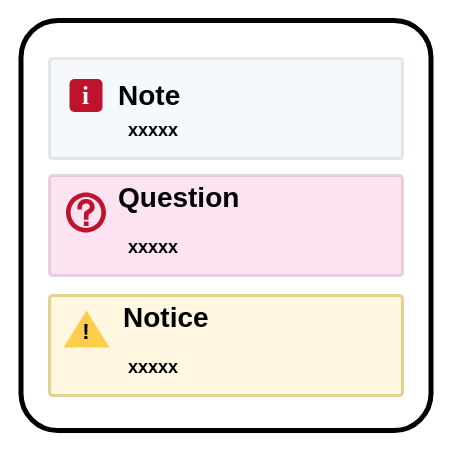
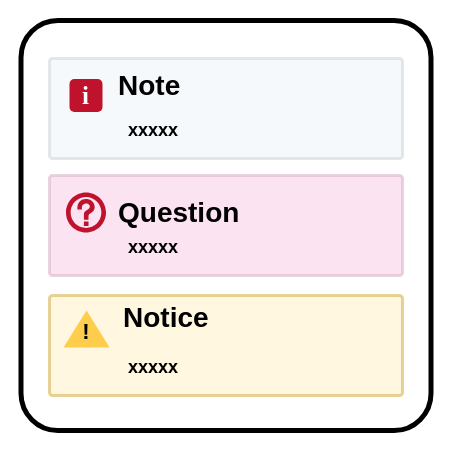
node "Note": moved (186, 96) -> (186, 86)
node "Question": moved (186, 198) -> (186, 213)
